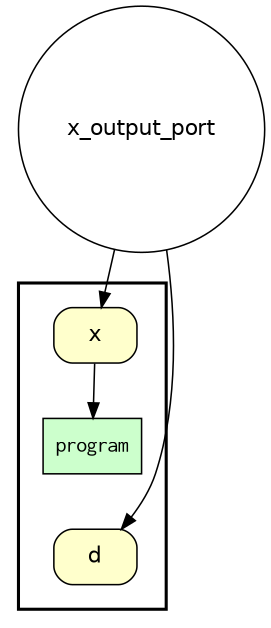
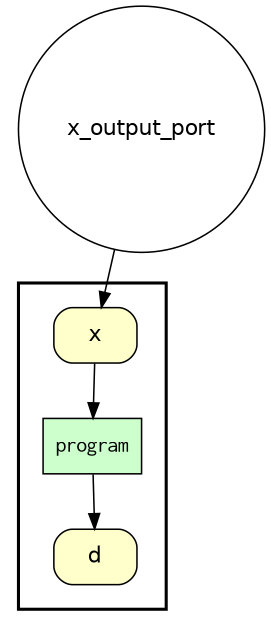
edge "x_output_port" -> "d": now "program" -> "d"
